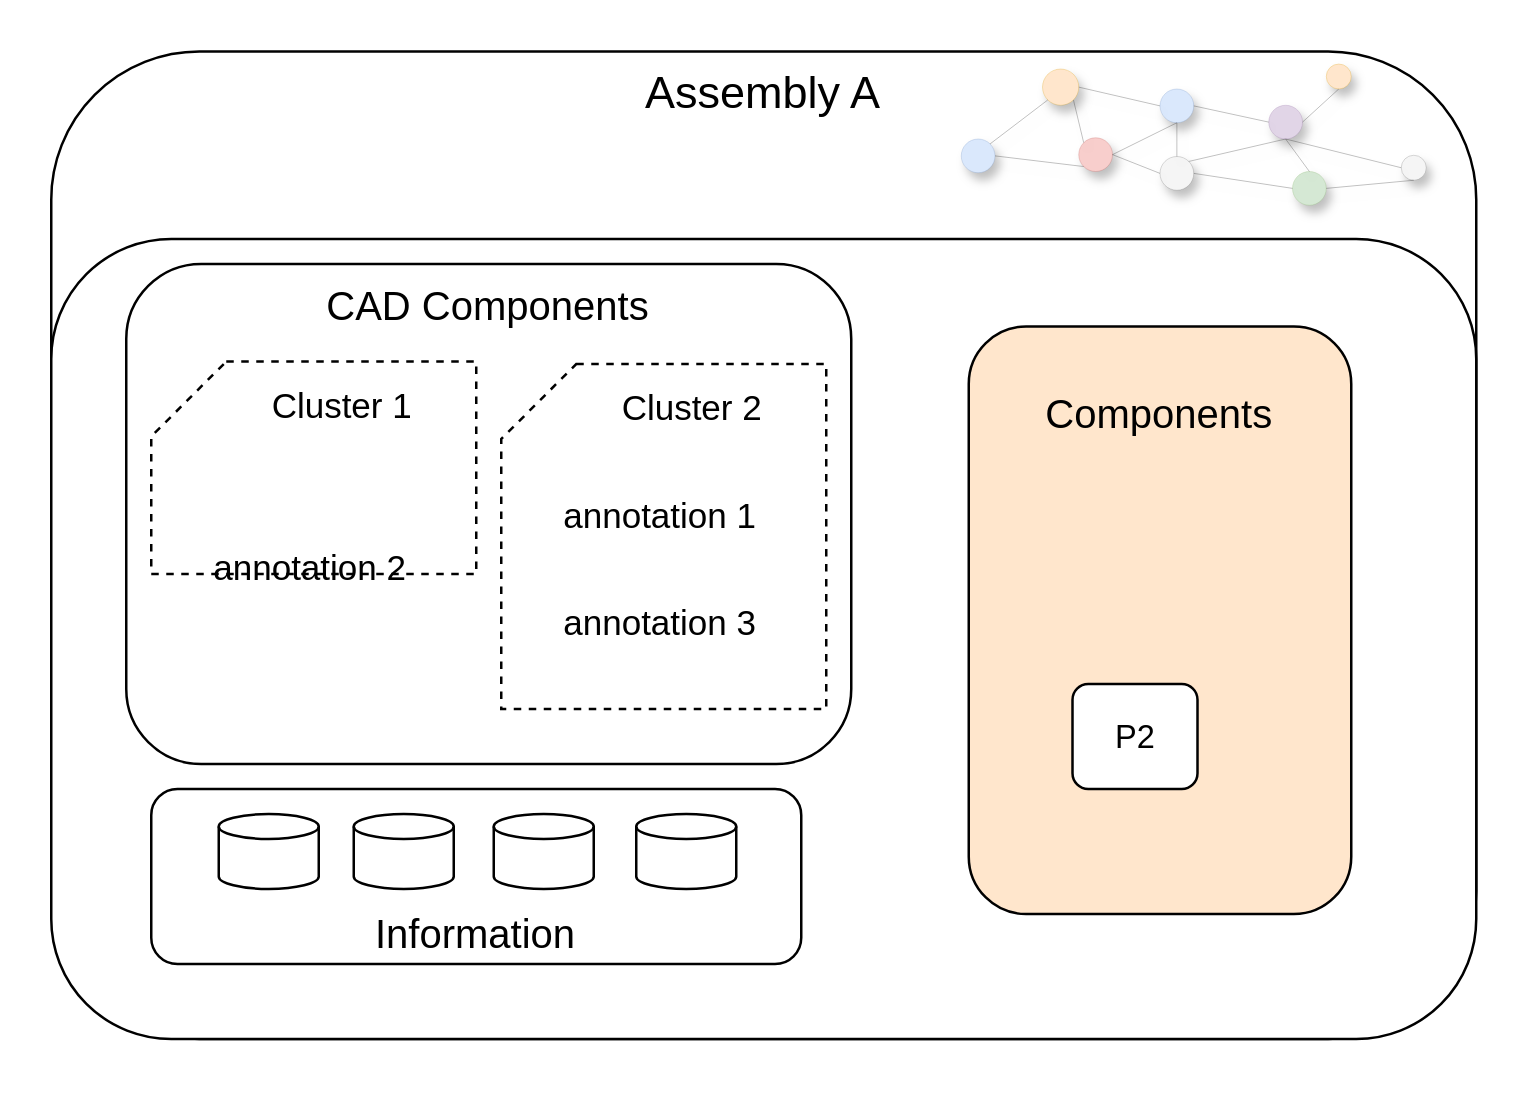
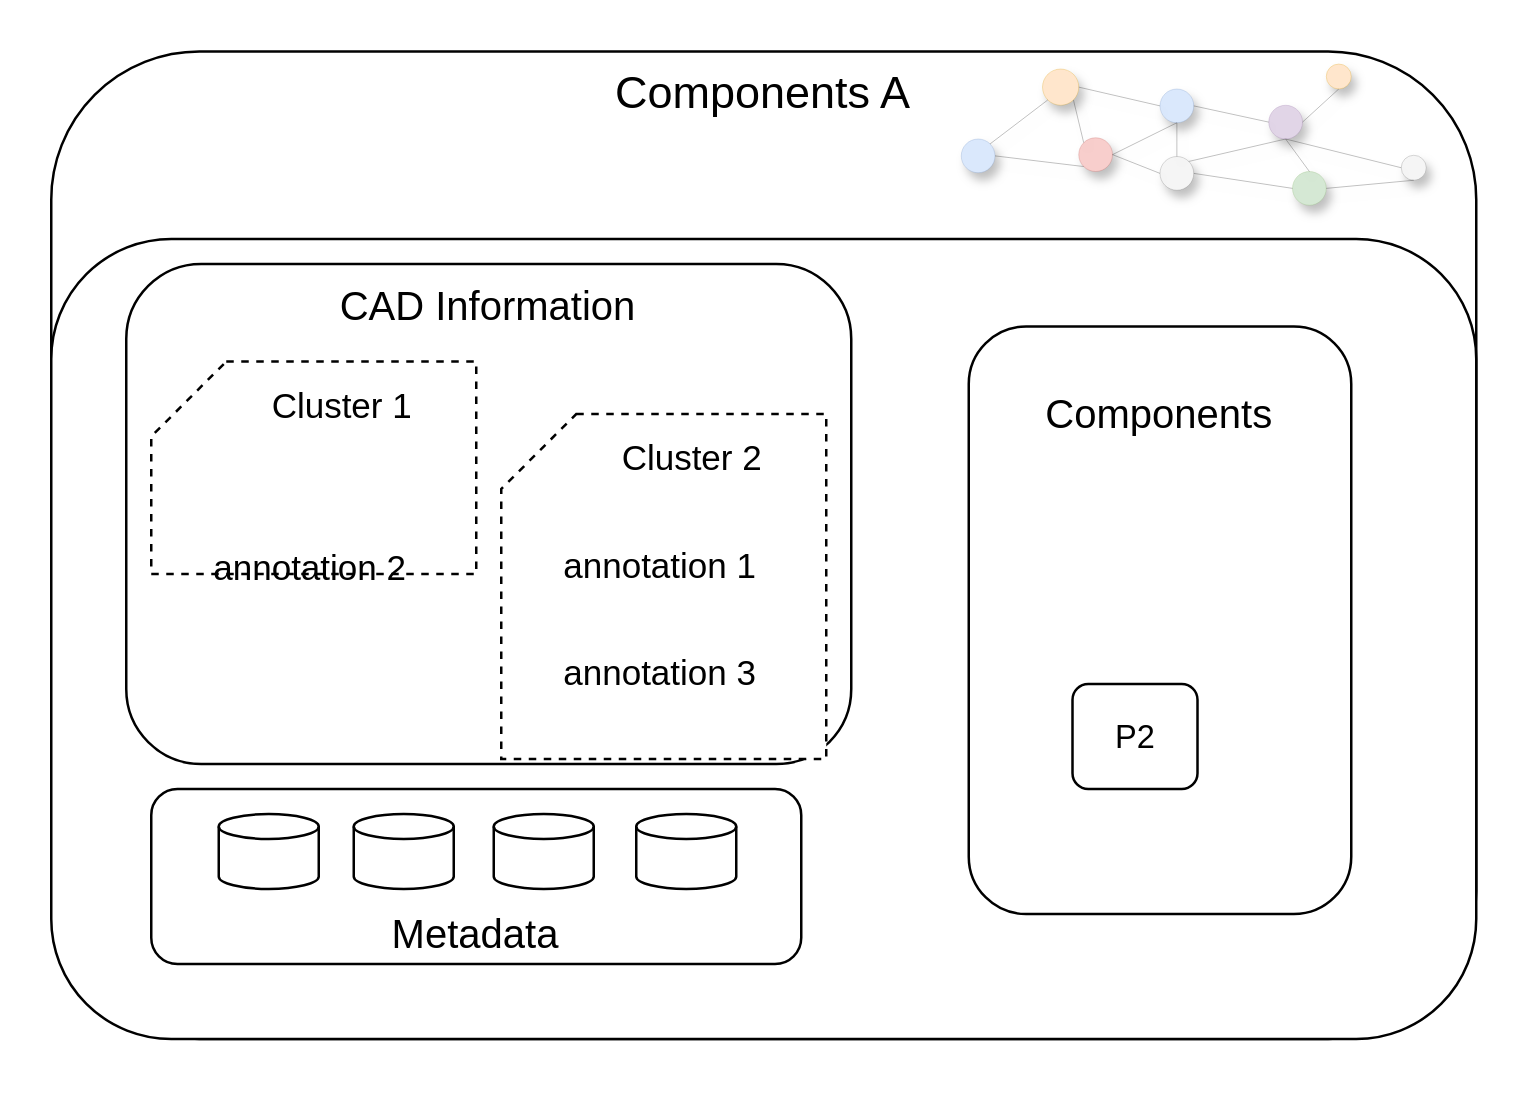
node "Assembly A": label "Assembly A" -> "Components A"
node "CAD Components": label "CAD Components" -> "CAD Information"
node "Cluster 2 annotation 1 annotation 3": moved (664, 536) -> (664, 586)
node "Components": fillcolor #ffe6cc -> #ffffff
node "Information": label "Information" -> "Metadata"
